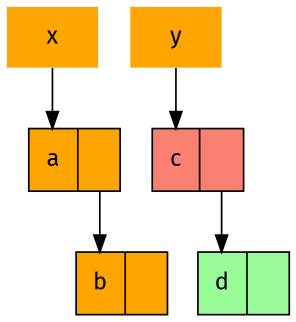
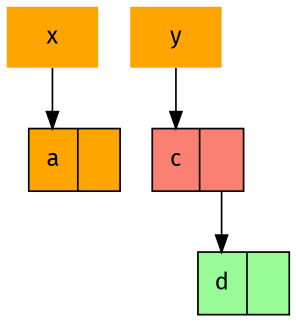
node "b": removed
